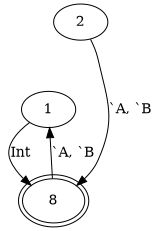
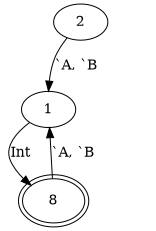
edge "2" -> "8": now "2" -> "1"
